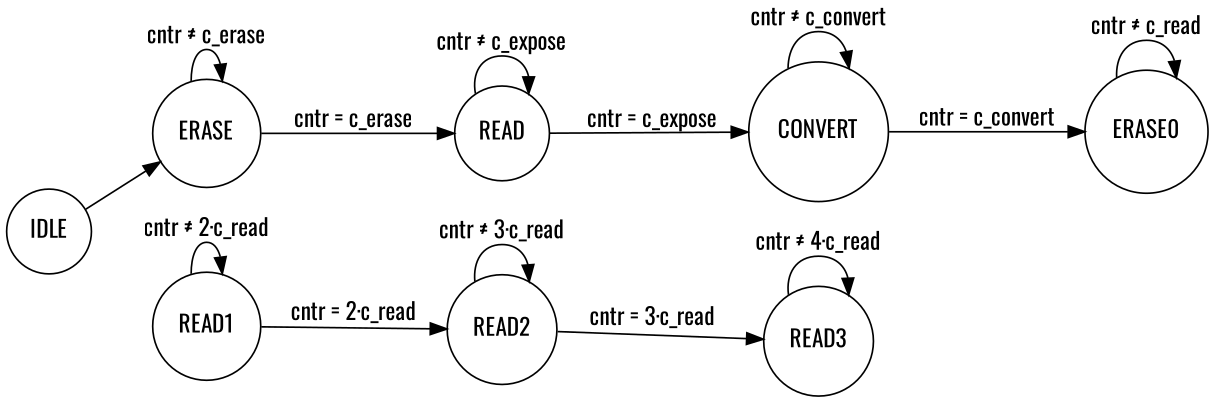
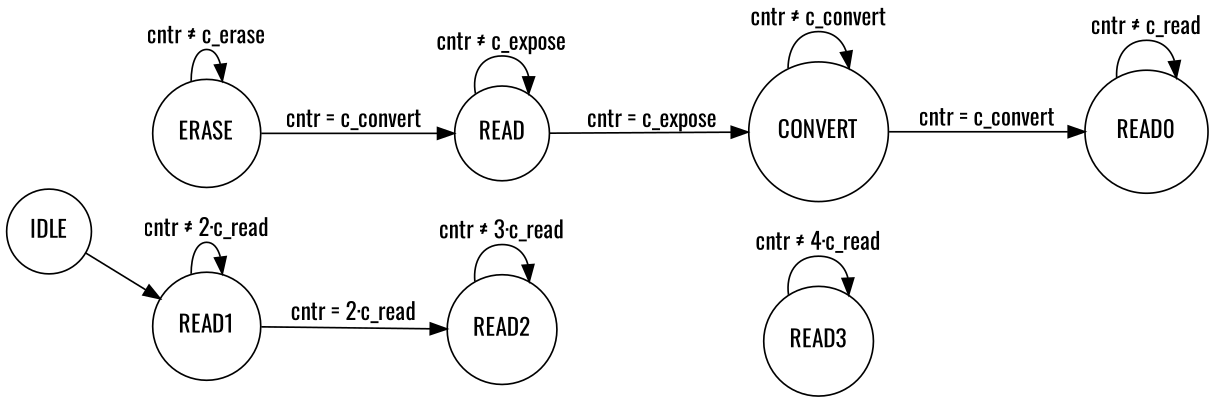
edge "ERASE" -> "READ": label "cntr = c_erase" -> "cntr = c_convert"
node "ERASE0": label "ERASE0" -> "READ0"
edge "IDLE" -> "ERASE": now "IDLE" -> "READ1"
edge "READ2" -> "READ3": removed, label "cntr = 3·c_read"
